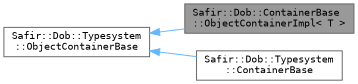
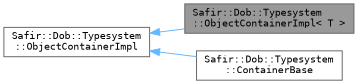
node "Safir::Dob::ContainerBase ::ObjectContainerImpl< T >": label "Safir::Dob::ContainerBase ::ObjectContainerImpl< T >" -> "Safir::Dob::Typesystem ::ObjectContainerImpl< T >"
node "Safir::Dob::Typesystem ::ObjectContainerBase": label "Safir::Dob::Typesystem ::ObjectContainerBase" -> "Safir::Dob::Typesystem ::ObjectContainerImpl"
